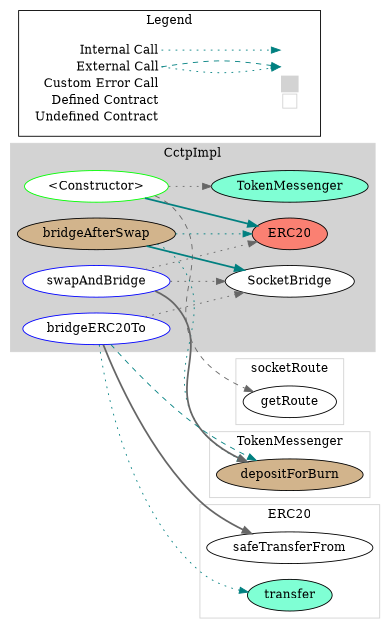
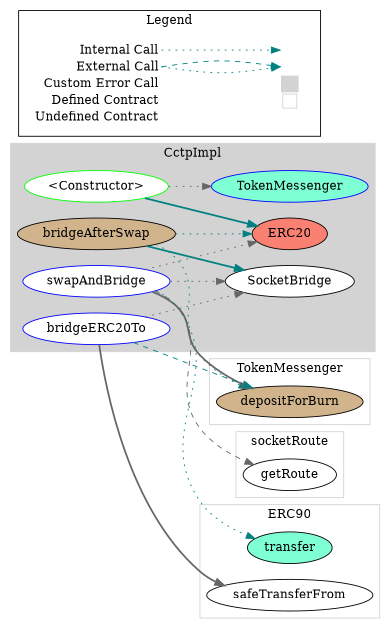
node "TokenMessenger": color black -> blue
edge "<Constructor>" -> "getRoute": now "swapAndBridge" -> "getRoute"
edge "bridgeERC20To" -> "transfer": now "swapAndBridge" -> "transfer"
cluster "ERC20": label "ERC20" -> "ERC90"
